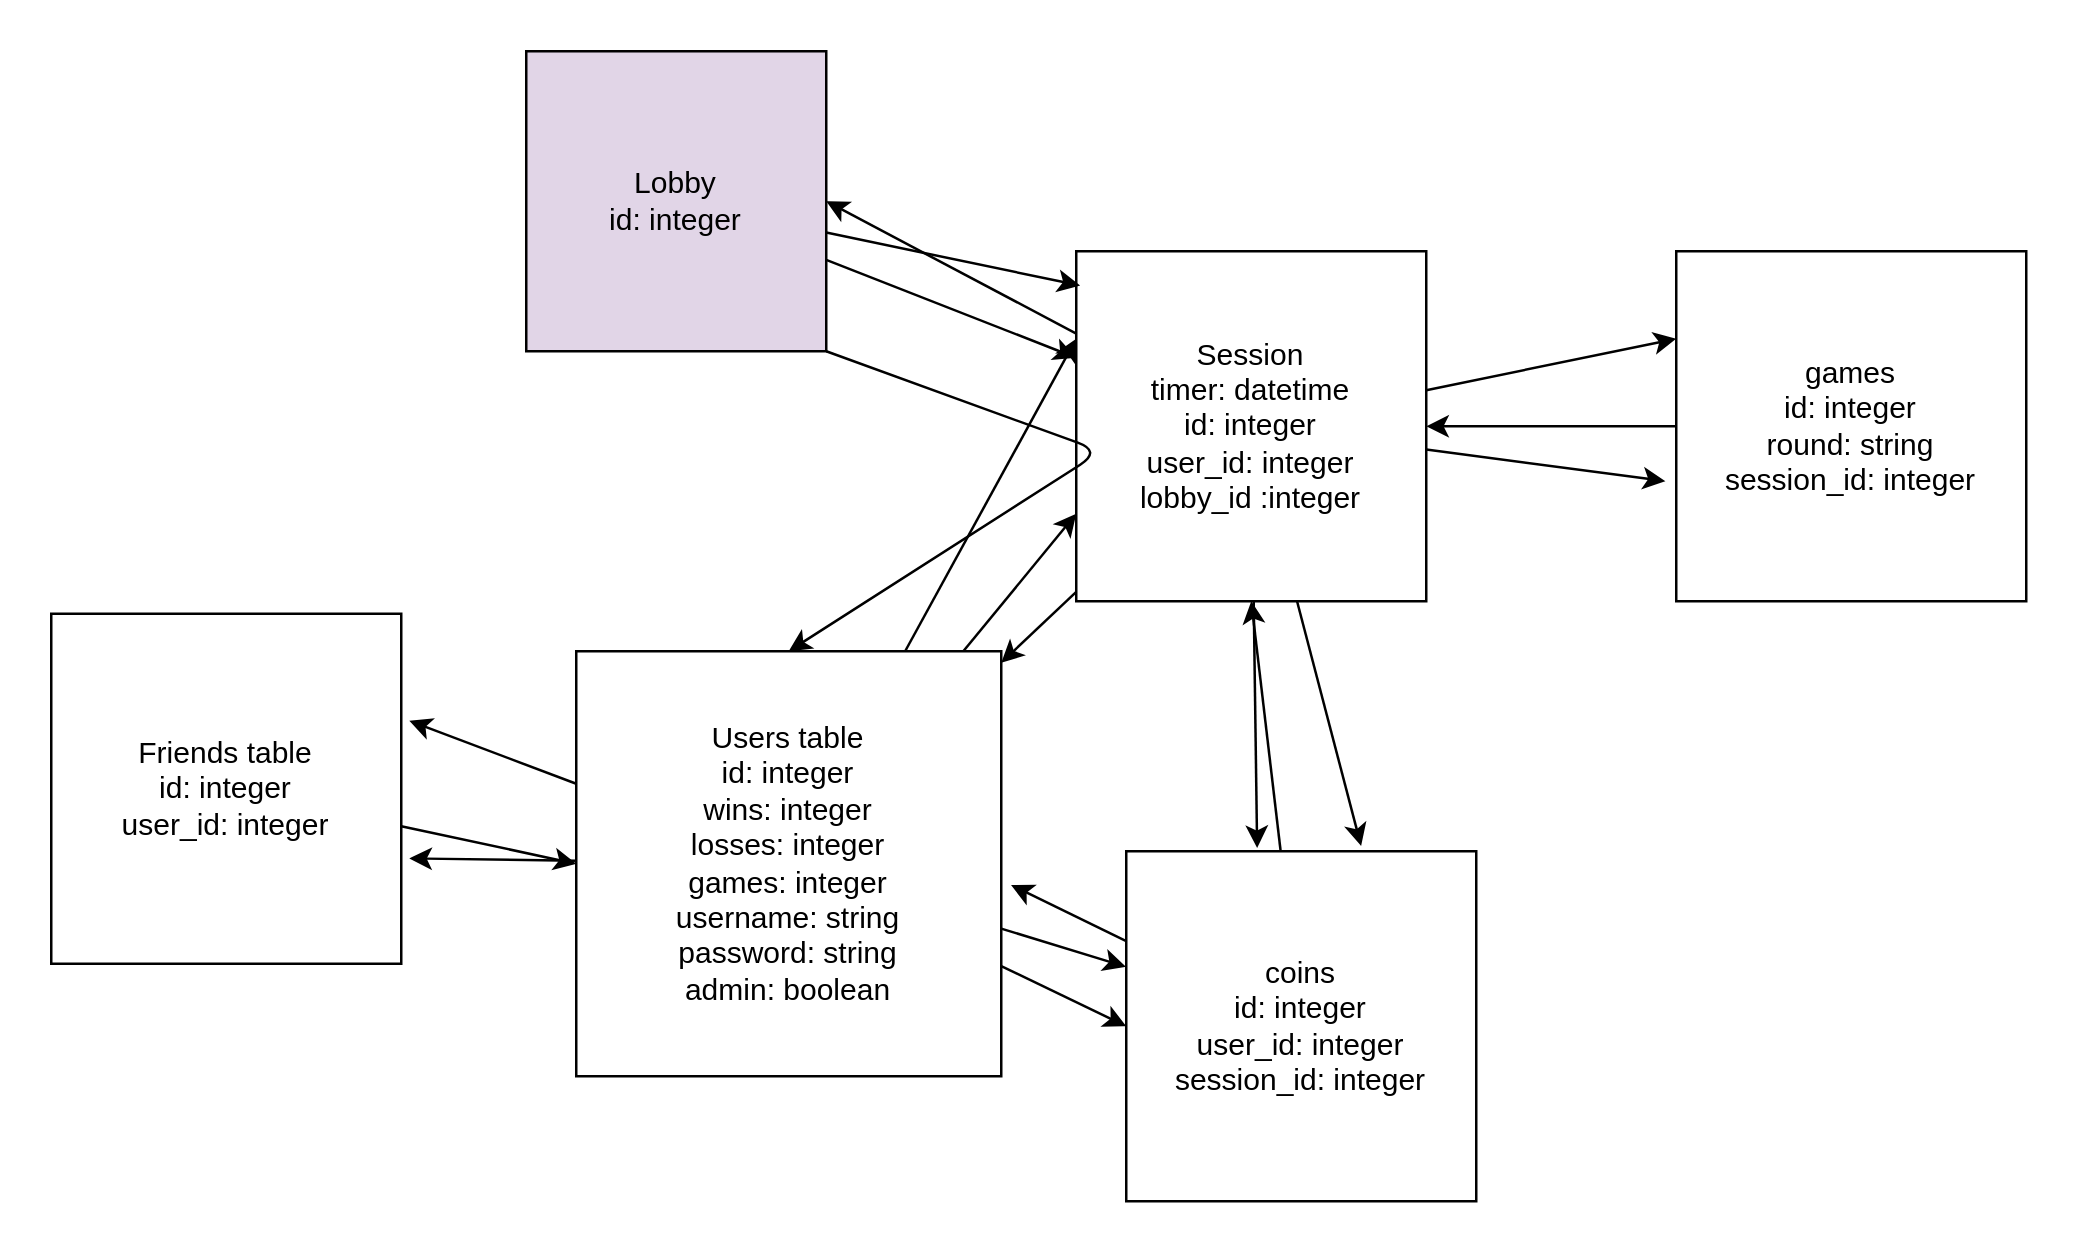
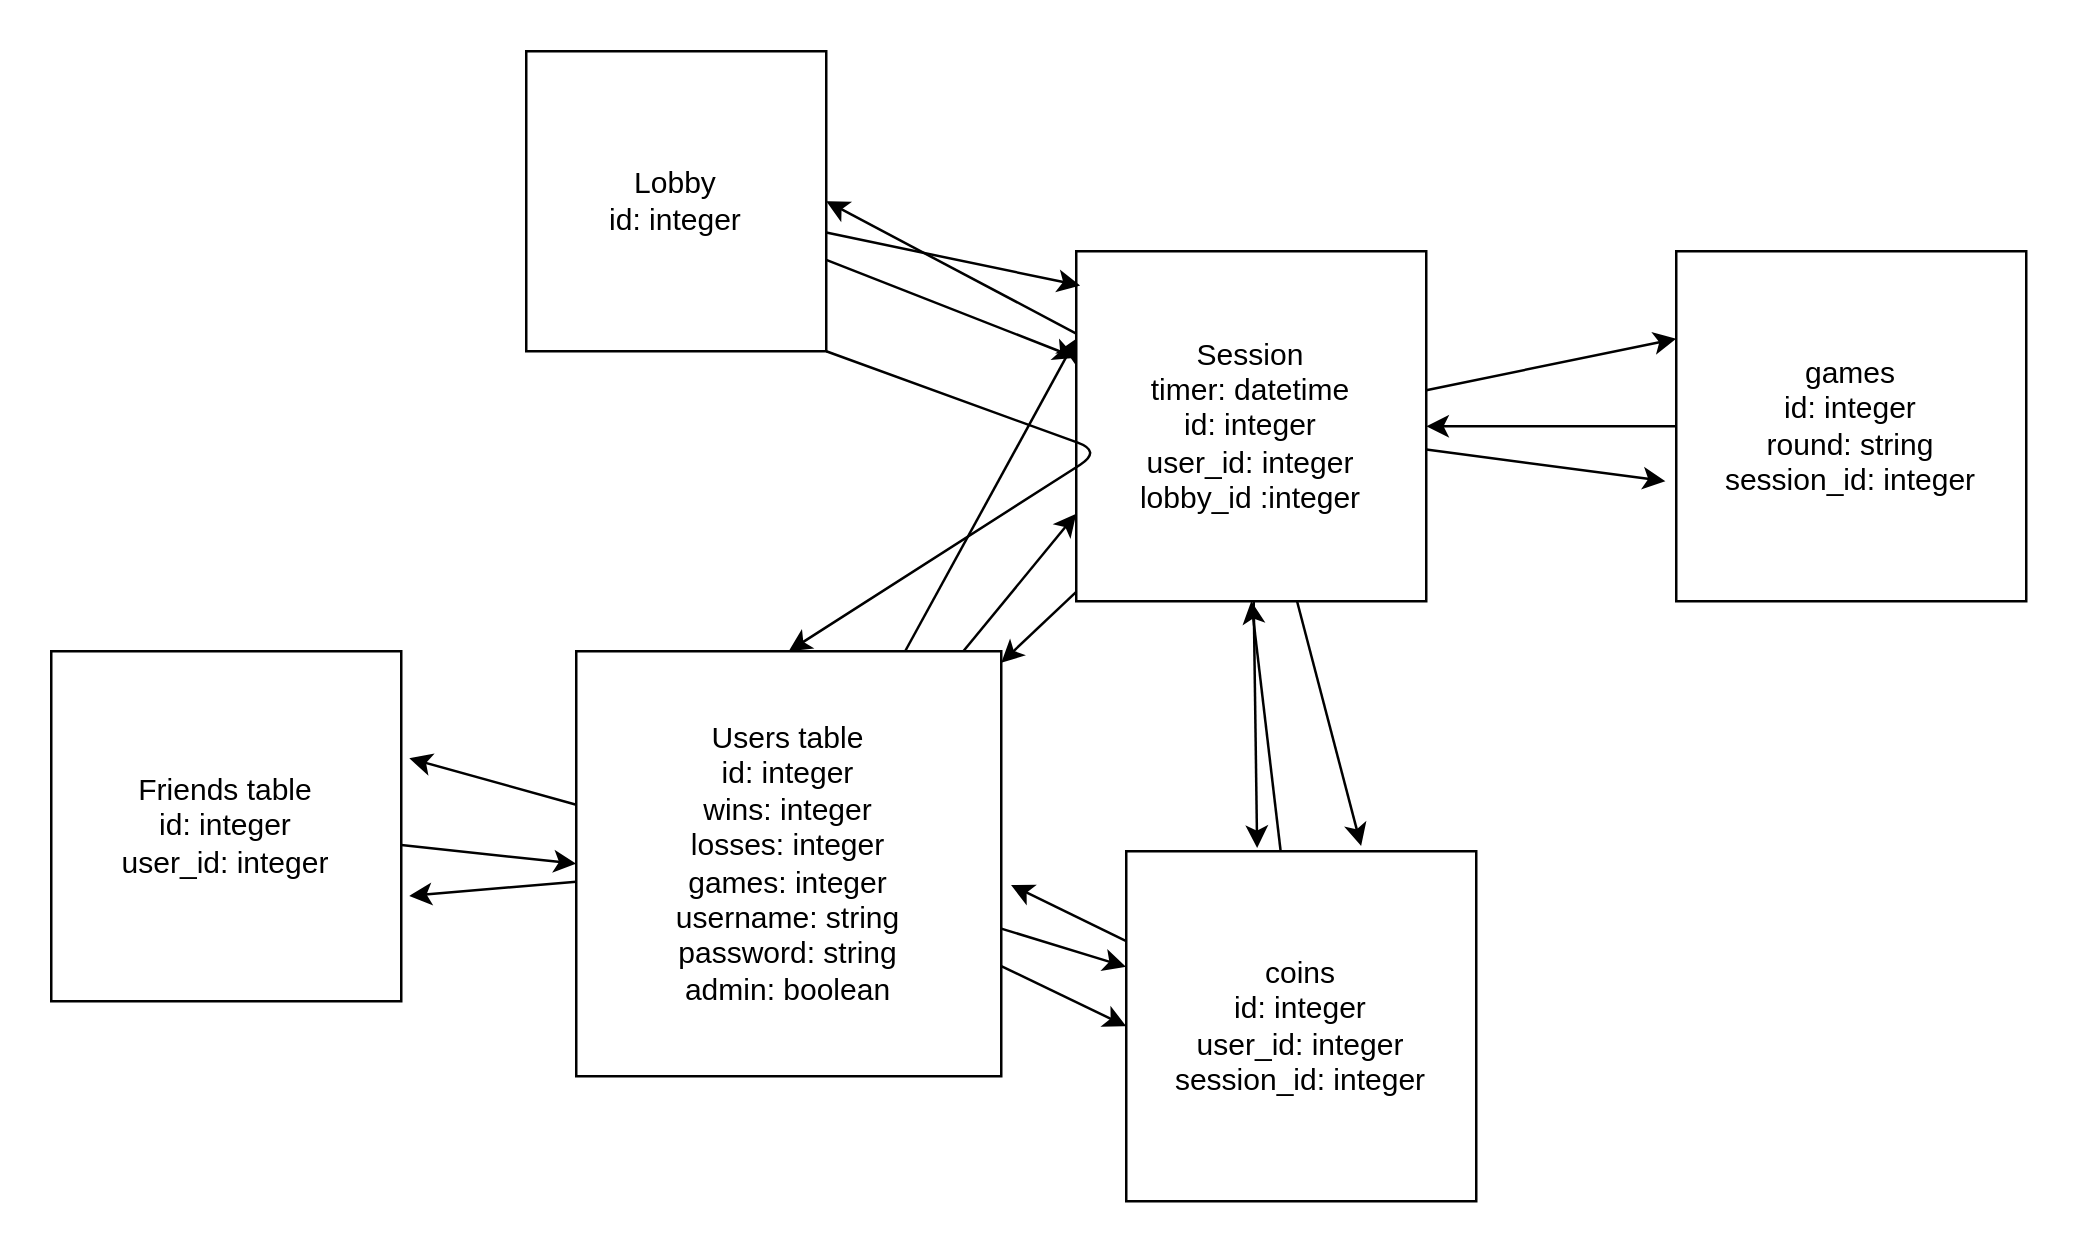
node "Lobby id: integer": fillcolor #e1d5e7 -> #ffffff
node "Friends table id: integer user_id: integer": moved (226, 789) -> (226, 826)
